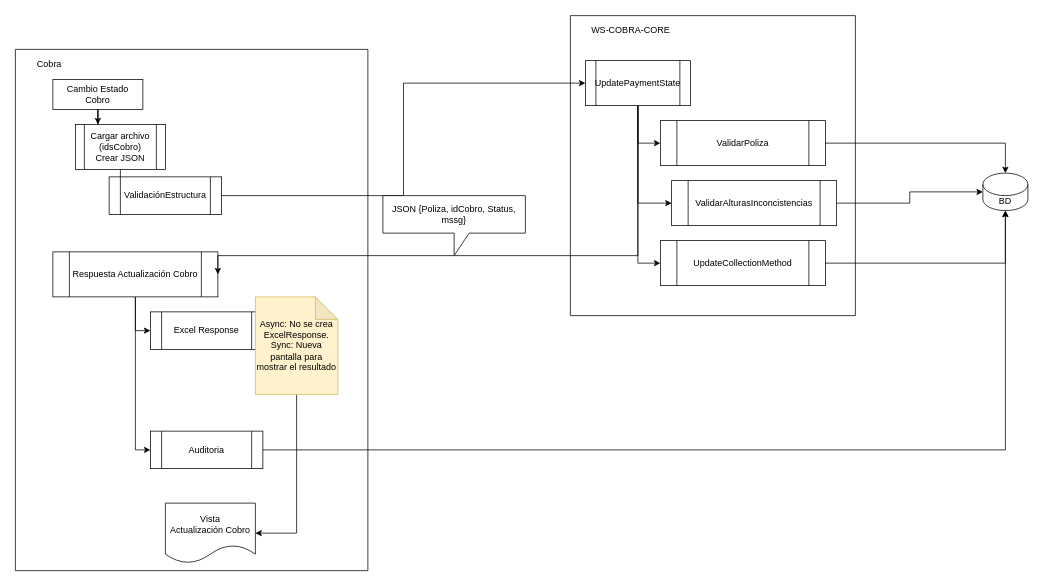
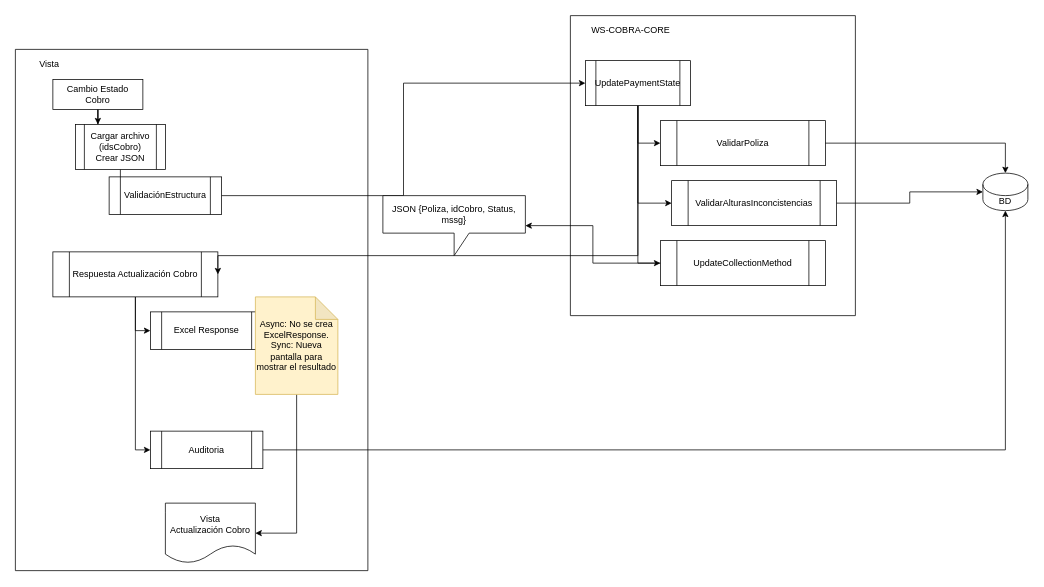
node "Cobra": label "Cobra" -> "Vista"
edge "UpdateCollectionMethod" -> "BD": now "UpdateCollectionMethod" -> "JSON {Poliza, idCobro, Status, mssg}"
